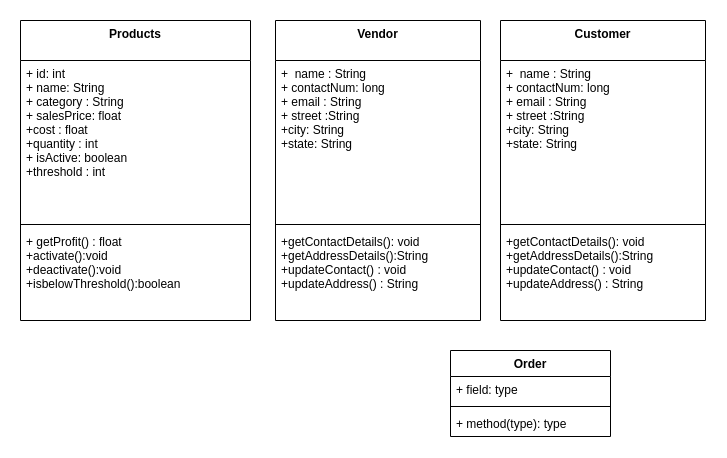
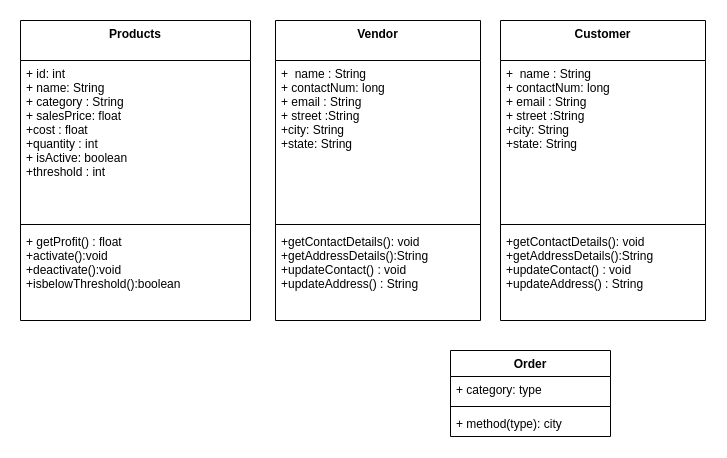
node "+ field: type": label "+ field: type" -> "+ category: type"
node "+ method(type): type": label "+ method(type): type" -> "+ method(type): city"
